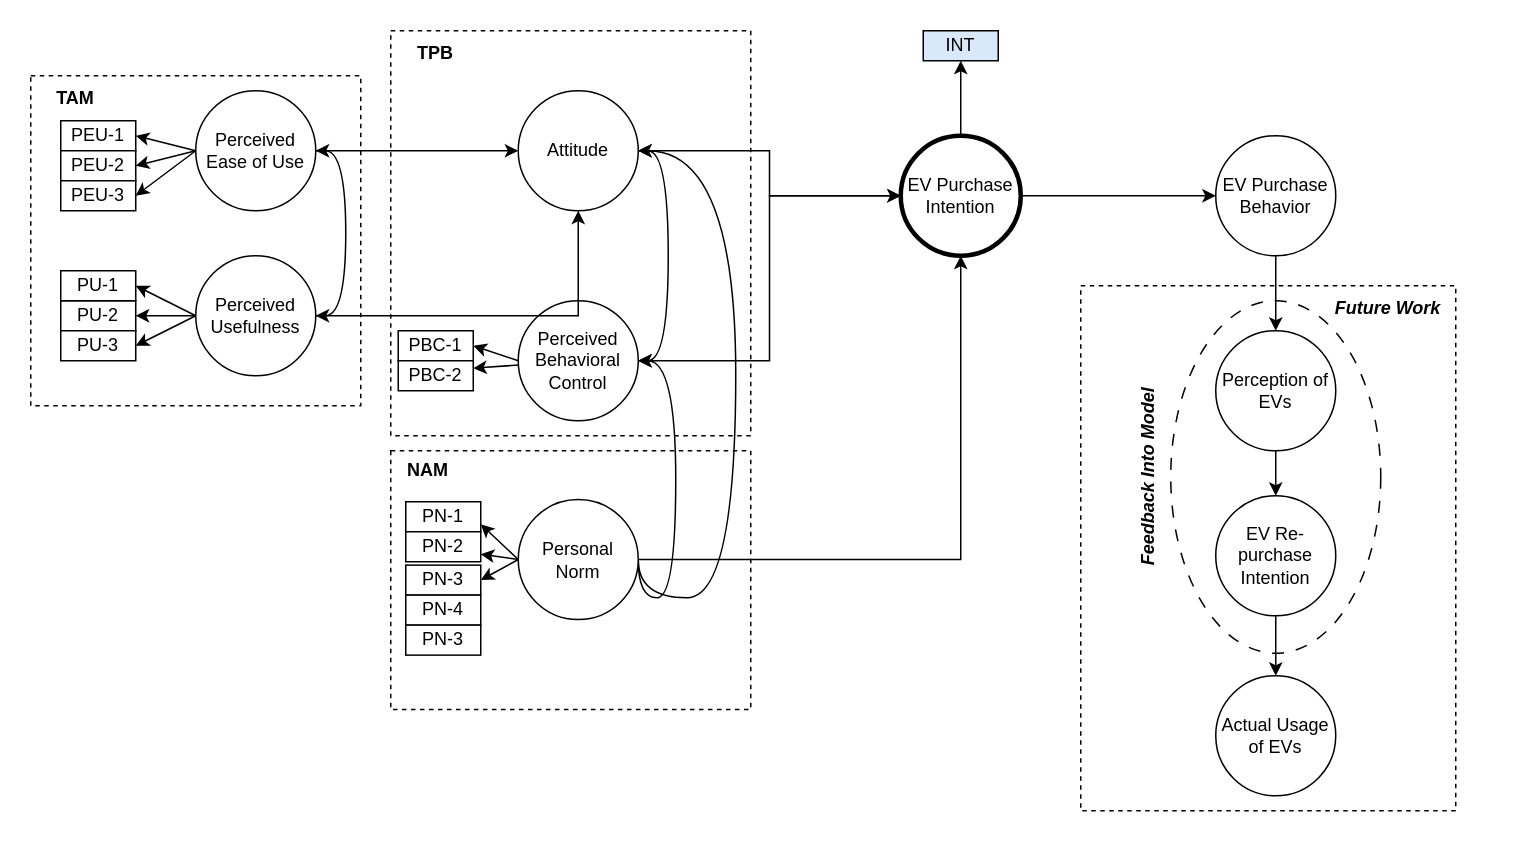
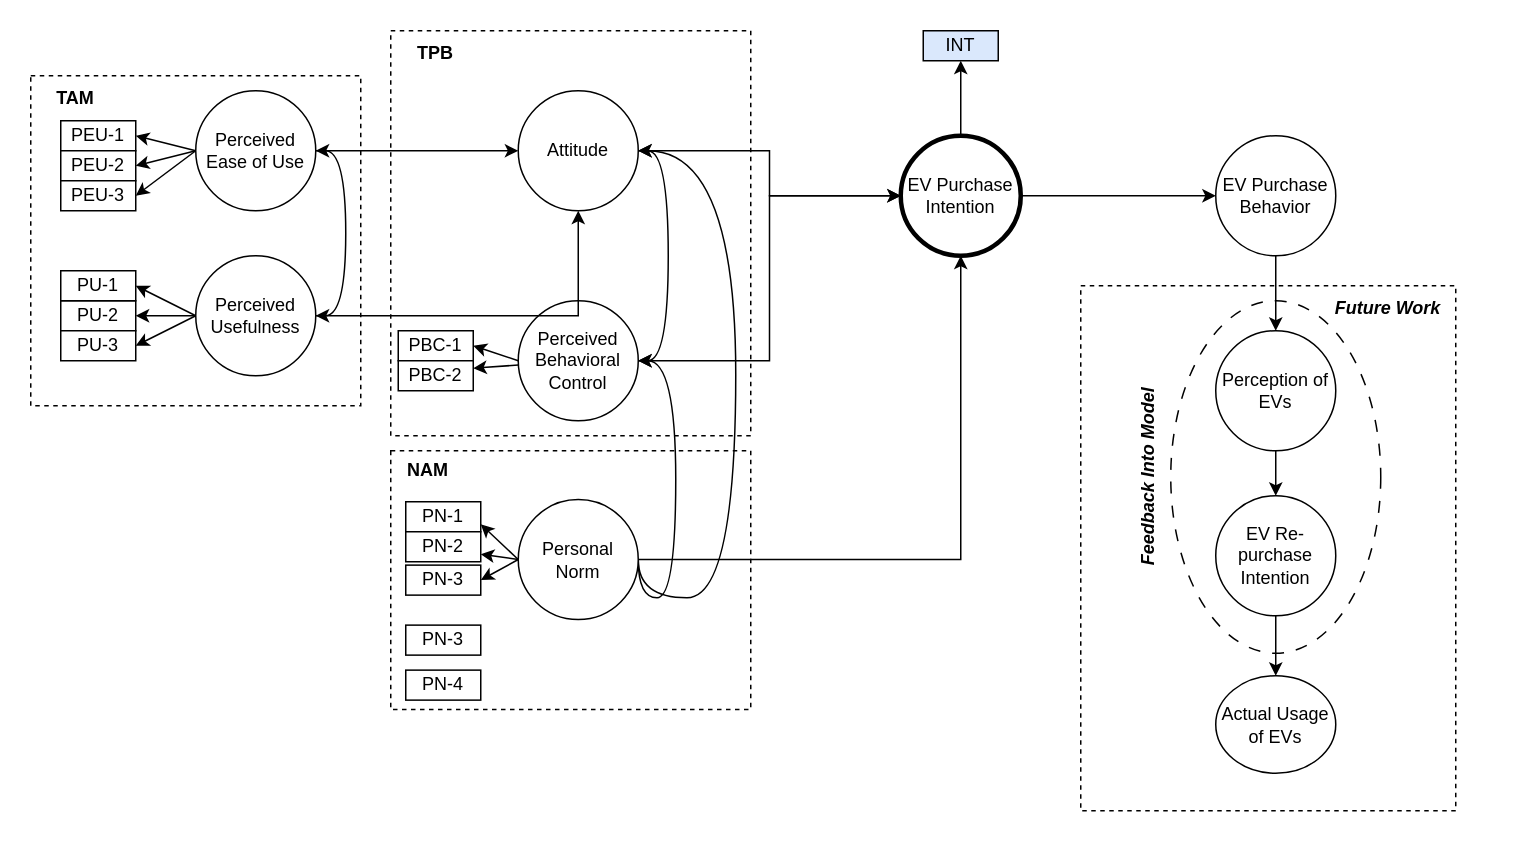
node "PN-4": moved (443, 610) -> (443, 685)
node "Actual Usage of EVs": size 120x120 -> 120x98
